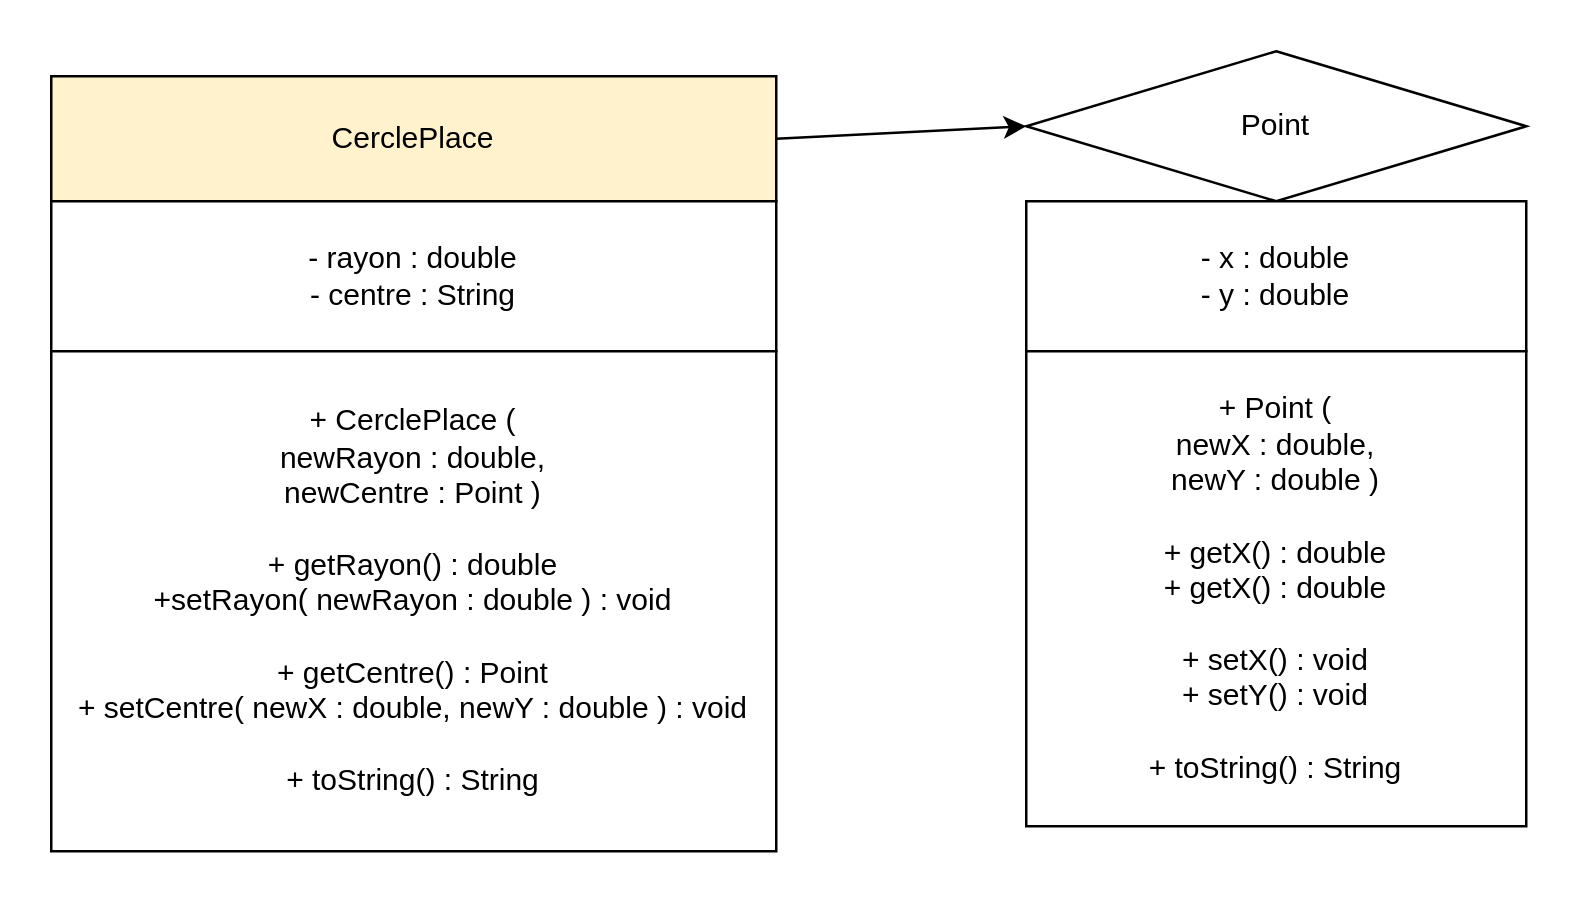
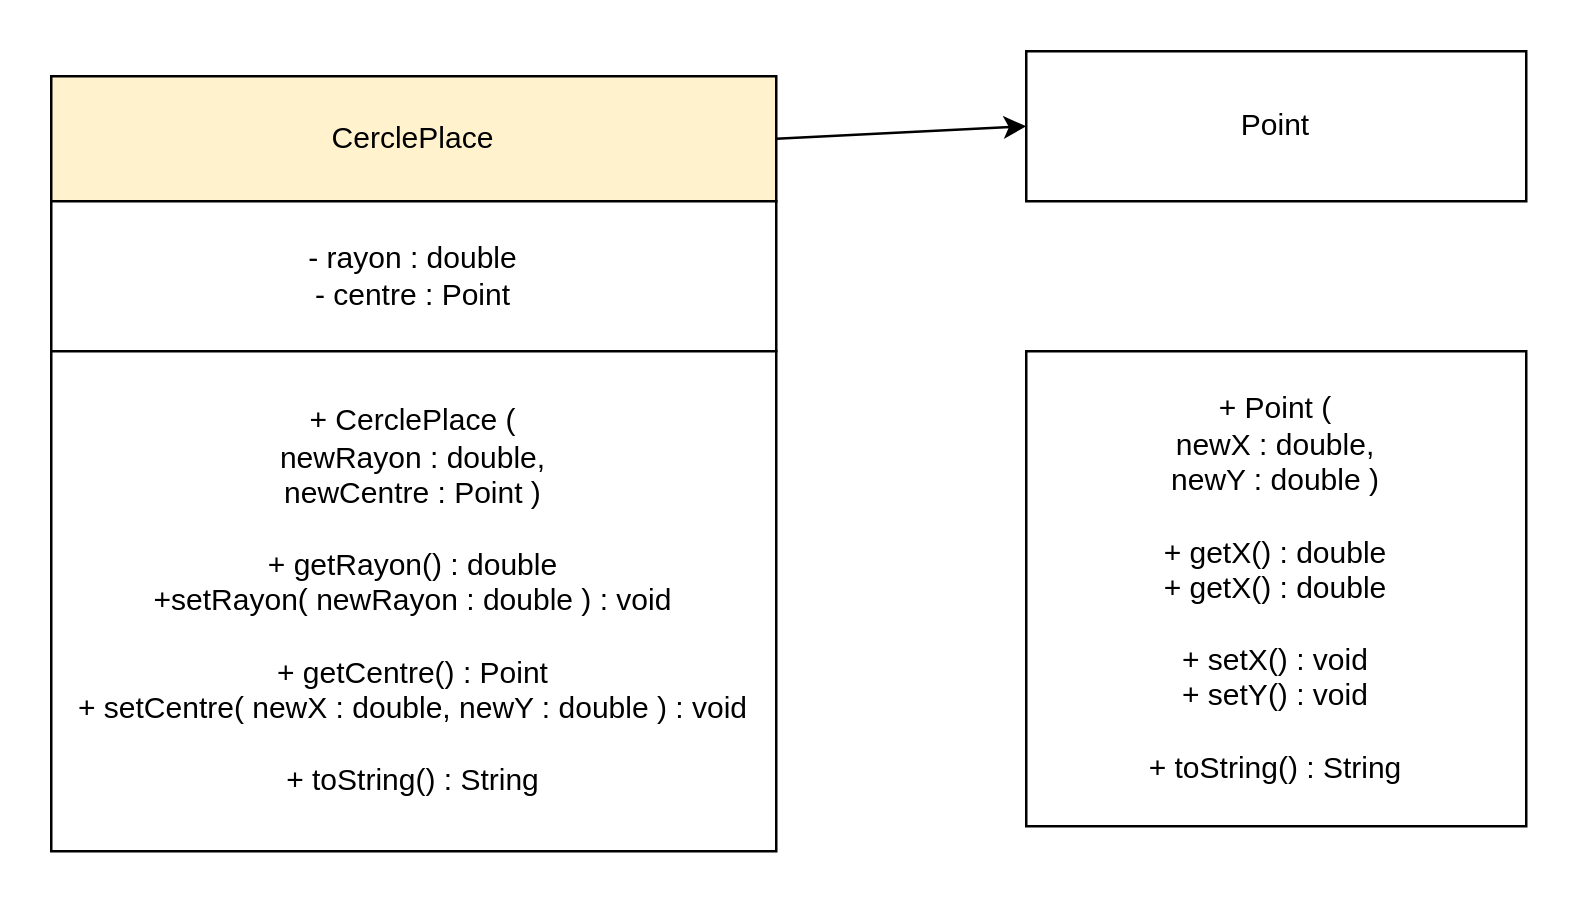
node "Point": shape diamond -> rectangle
node "- rayon : double - centre : String": label "- rayon : double - centre : String" -> "- rayon : double - centre : Point"
node "- x : double - y : double": removed
